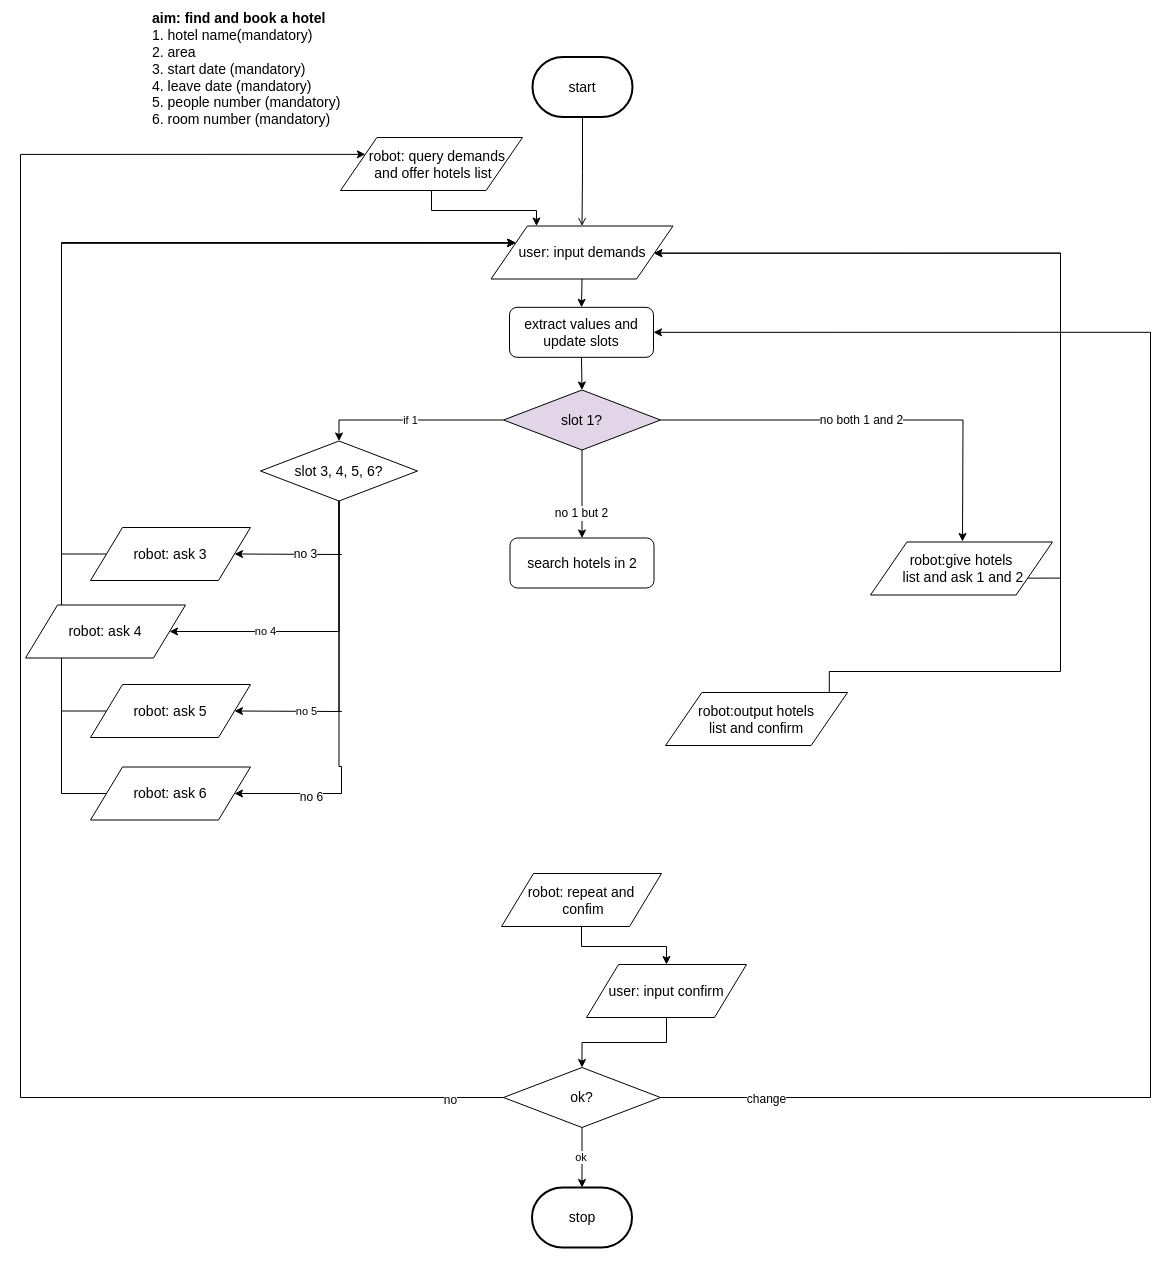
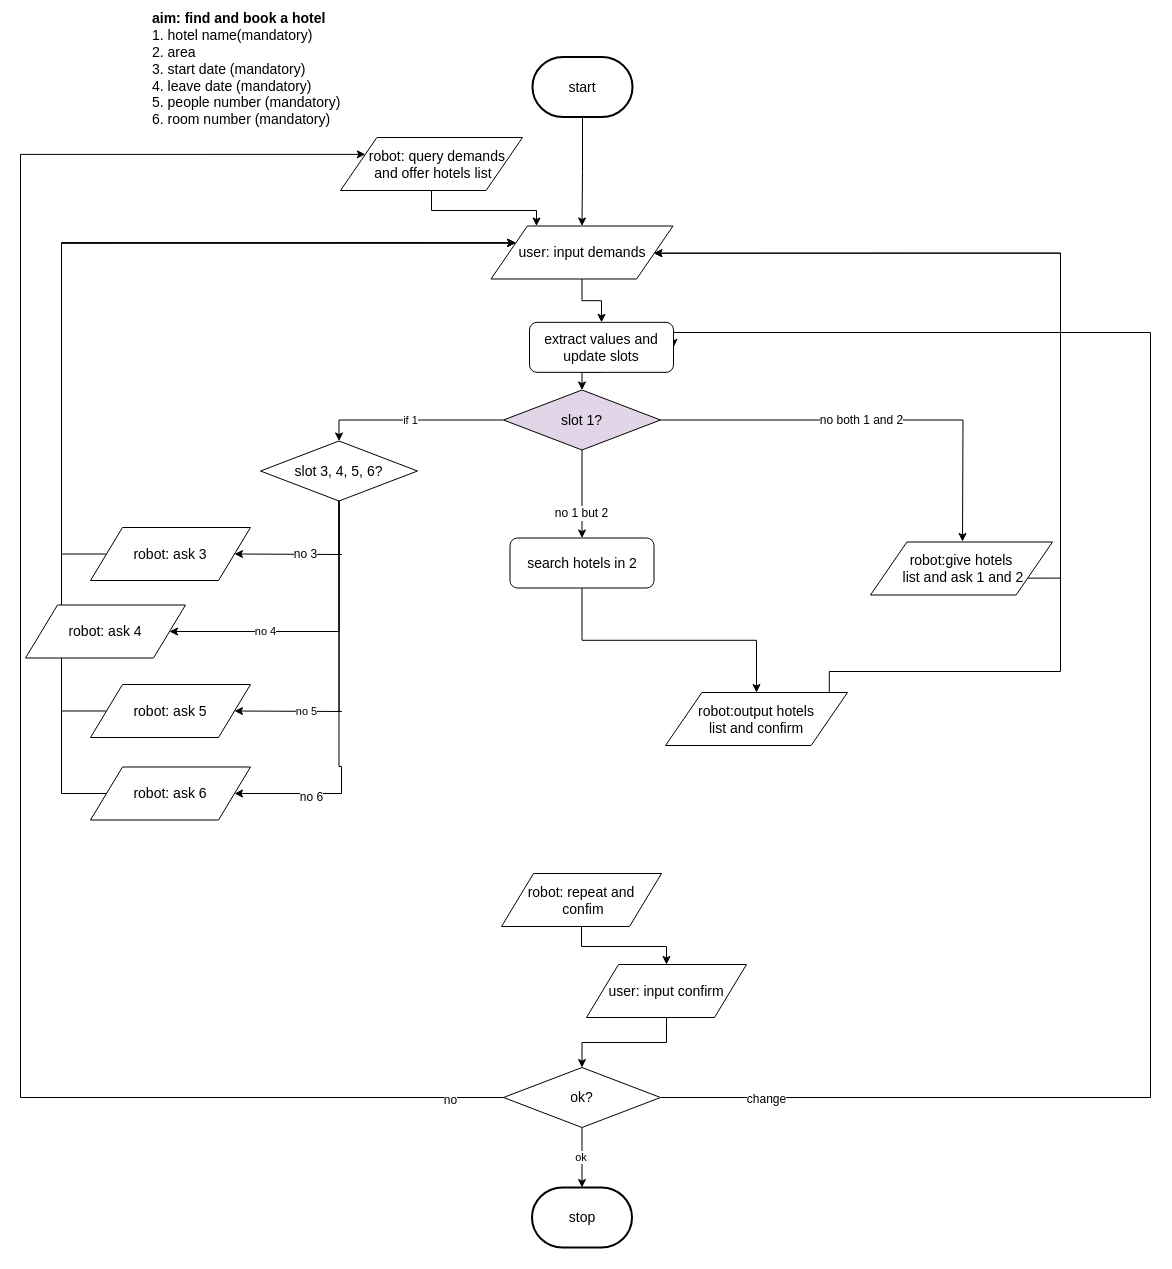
edge "start" -> "user: input demands": arrowhead open -> classic
node "extract values and update slots": moved (582, 332) -> (602, 347)
edge "search hotels in 2" -> "robot:output hotels list and confirm": added
